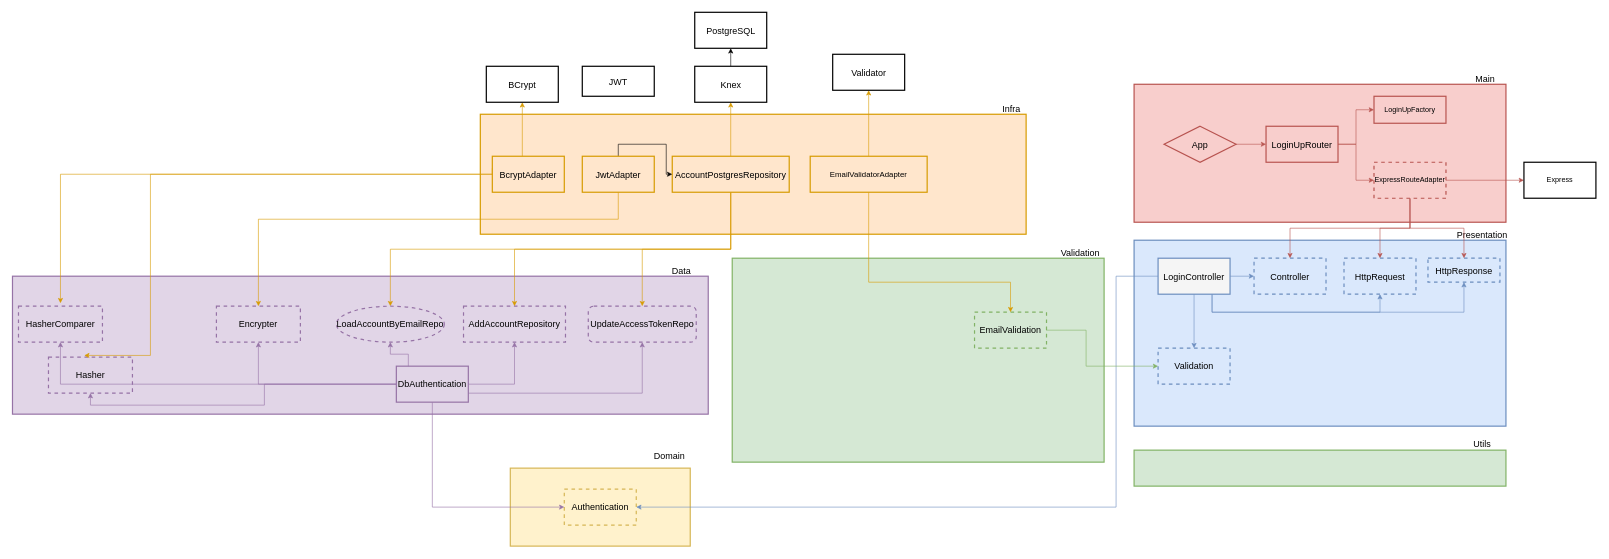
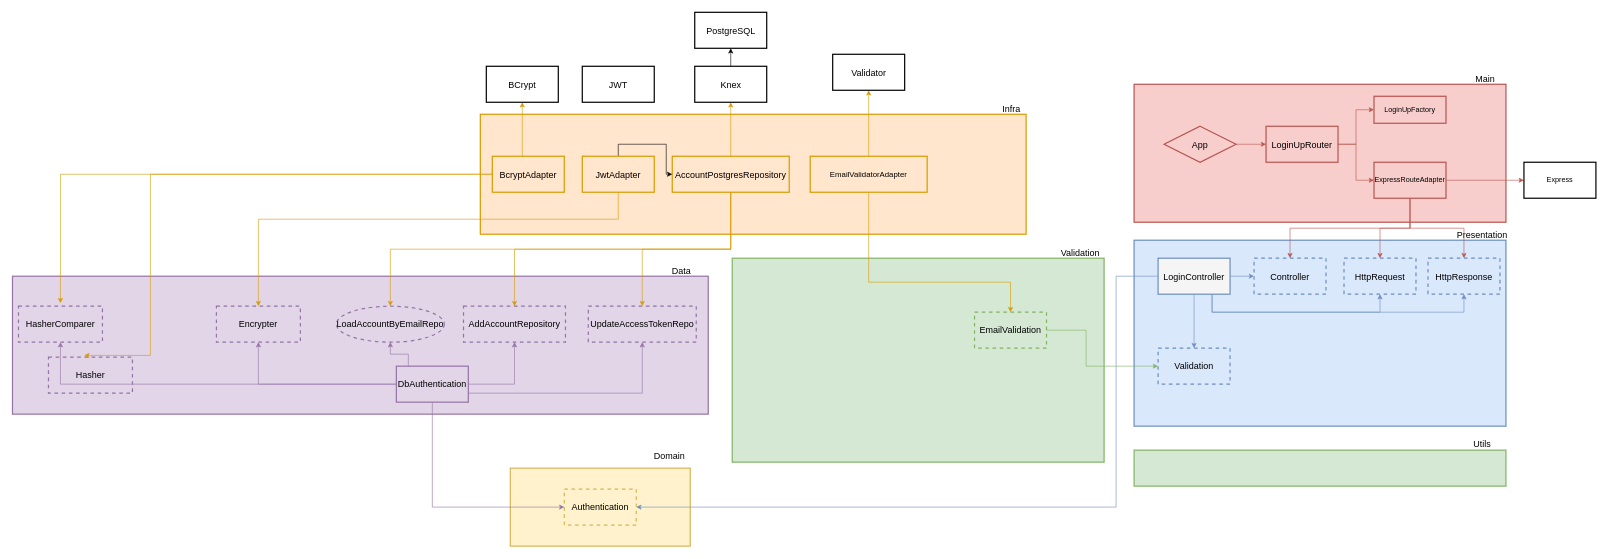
node "JWT": size 72x30 -> 72x36
node "ExpressRouteAdapter": style dashed -> solid
node "HttpResponse": size 72x24 -> 72x36
node "UpdateAccessTokenRepo": shape rounded rectangle -> rectangle
edge "DbAuthentication" -> "Hasher": removed
